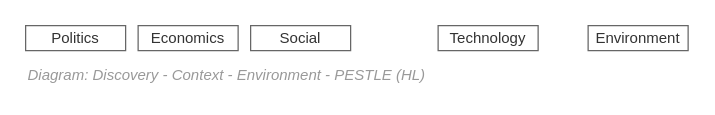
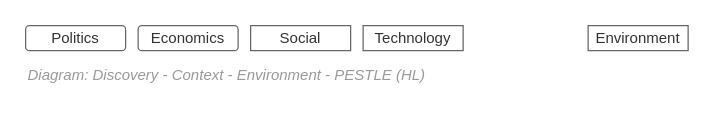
node "Politics": shape rectangle -> rounded rectangle
node "Economics": shape rectangle -> rounded rectangle
node "Technology": moved (488, 38) -> (413, 38)
